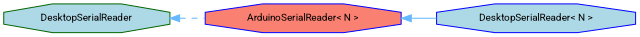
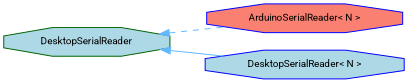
edge "DesktopSerialReader< N >" -> "ArduinoSerialReader< N >": now "DesktopSerialReader< N >" -> "DesktopSerialReader"
